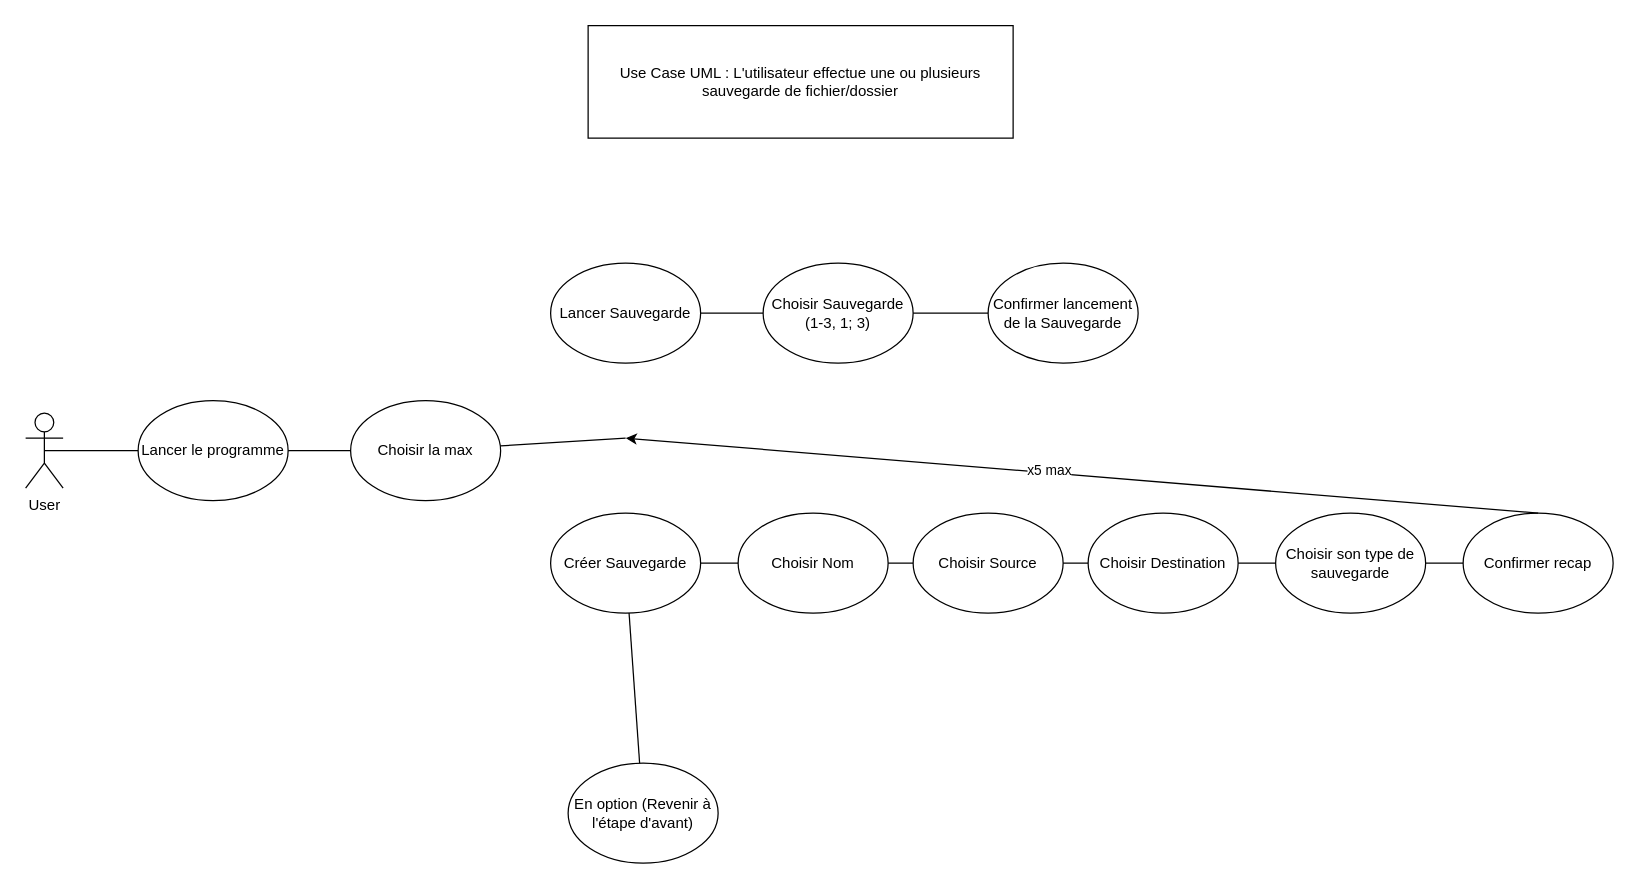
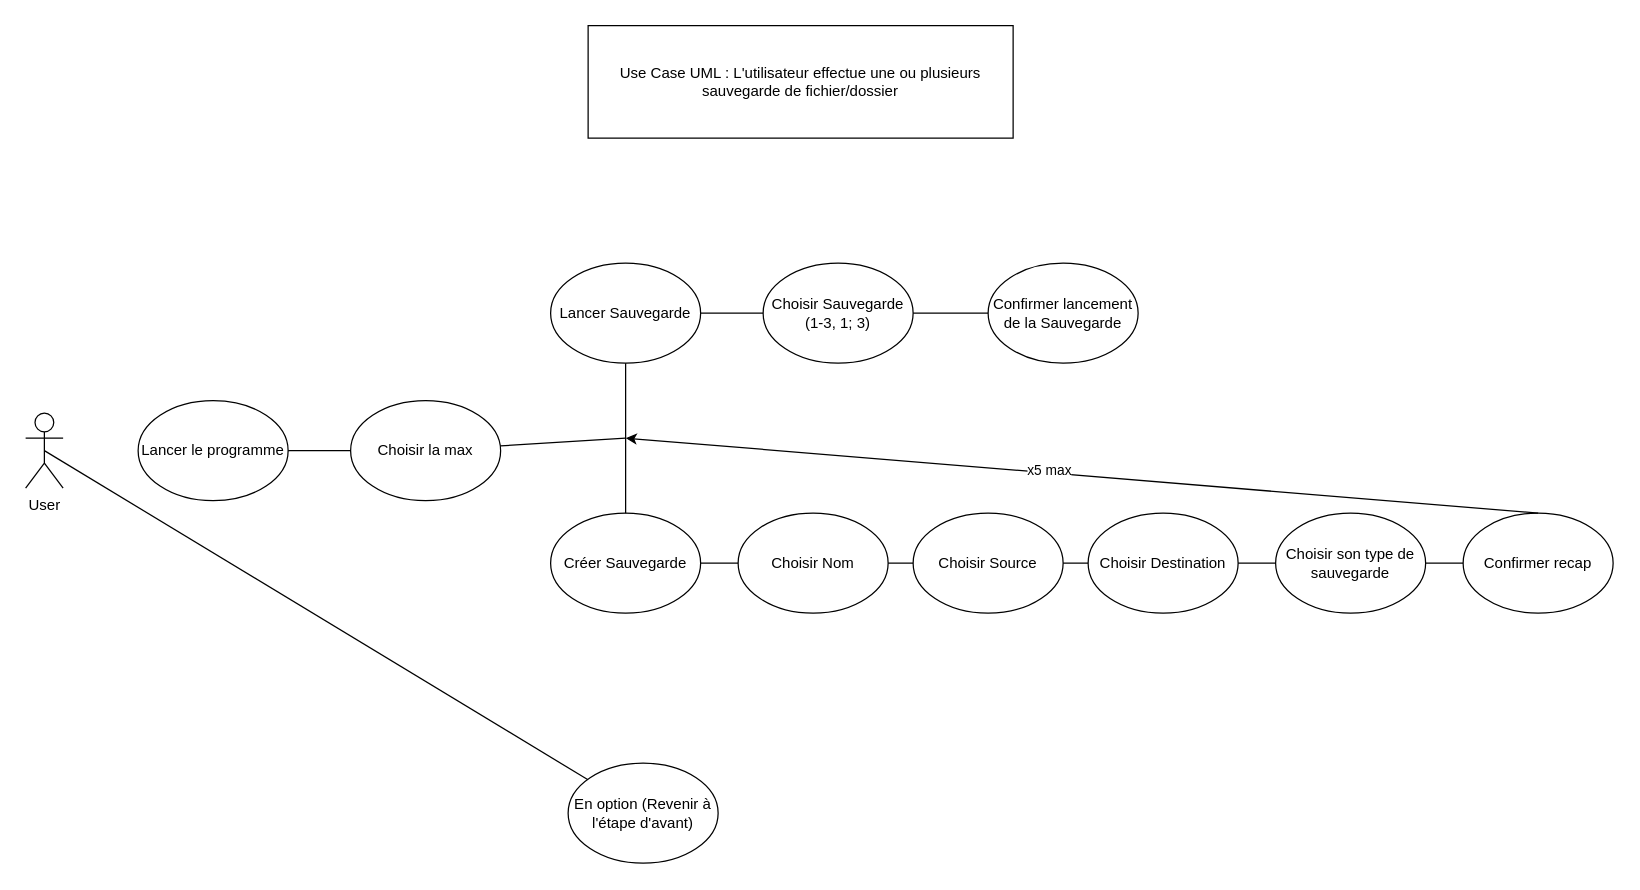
edge "User" -- "Lancer le programme": now "User" -- "En option (Revenir à l'étape d'avant)"
edge "Créer Sauvegarde" -- "En option (Revenir à l'étape d'avant)": now "Créer Sauvegarde" -- "Lancer Sauvegarde"
